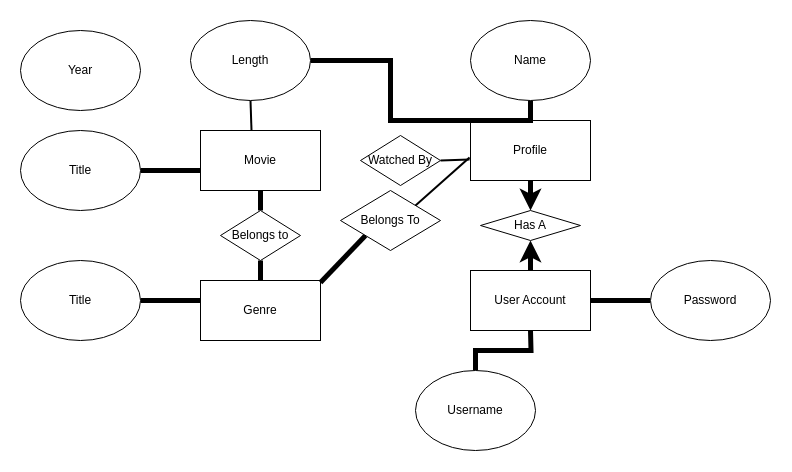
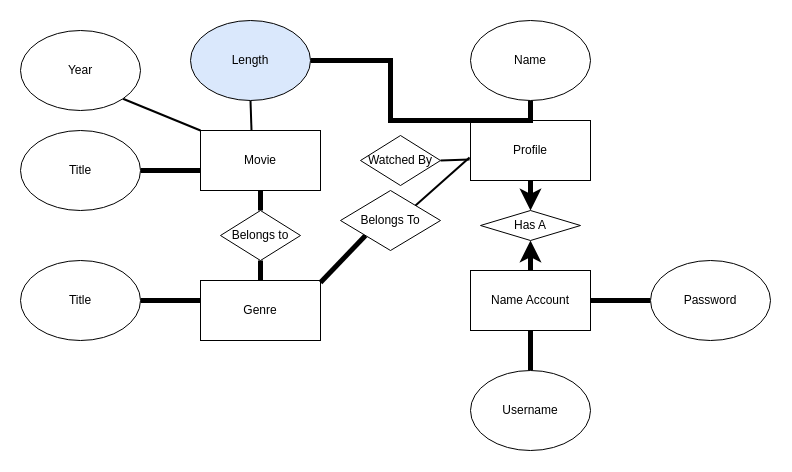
node "Length": fillcolor #ffffff -> #dae8fc
edge "Year" -- "Movie": added
node "User Account": label "User Account" -> "Name Account"
node "Username": moved (476, 411) -> (531, 411)
